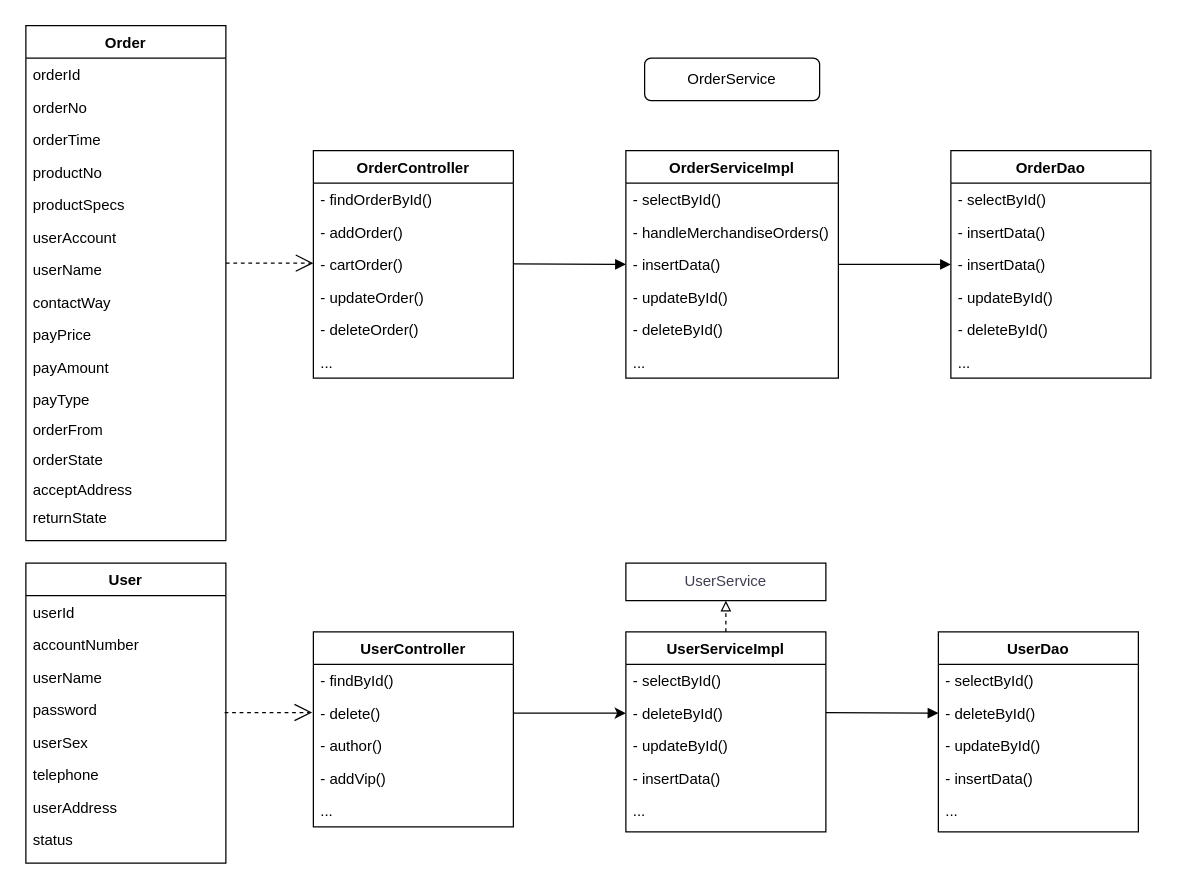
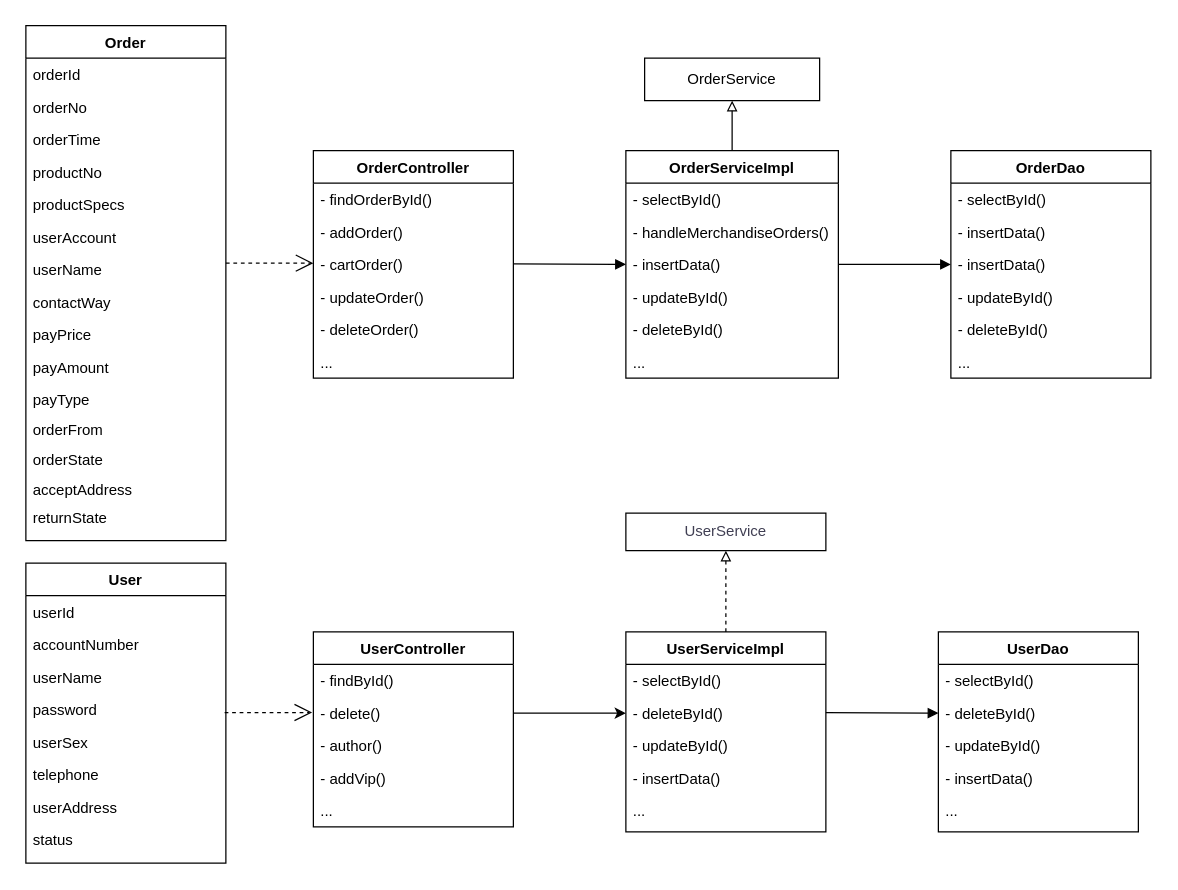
node "OrderService": shape rounded rectangle -> rectangle
edge "OrderServiceImpl" -> "OrderService": added
node "UserService": moved (726, 582) -> (726, 532)
